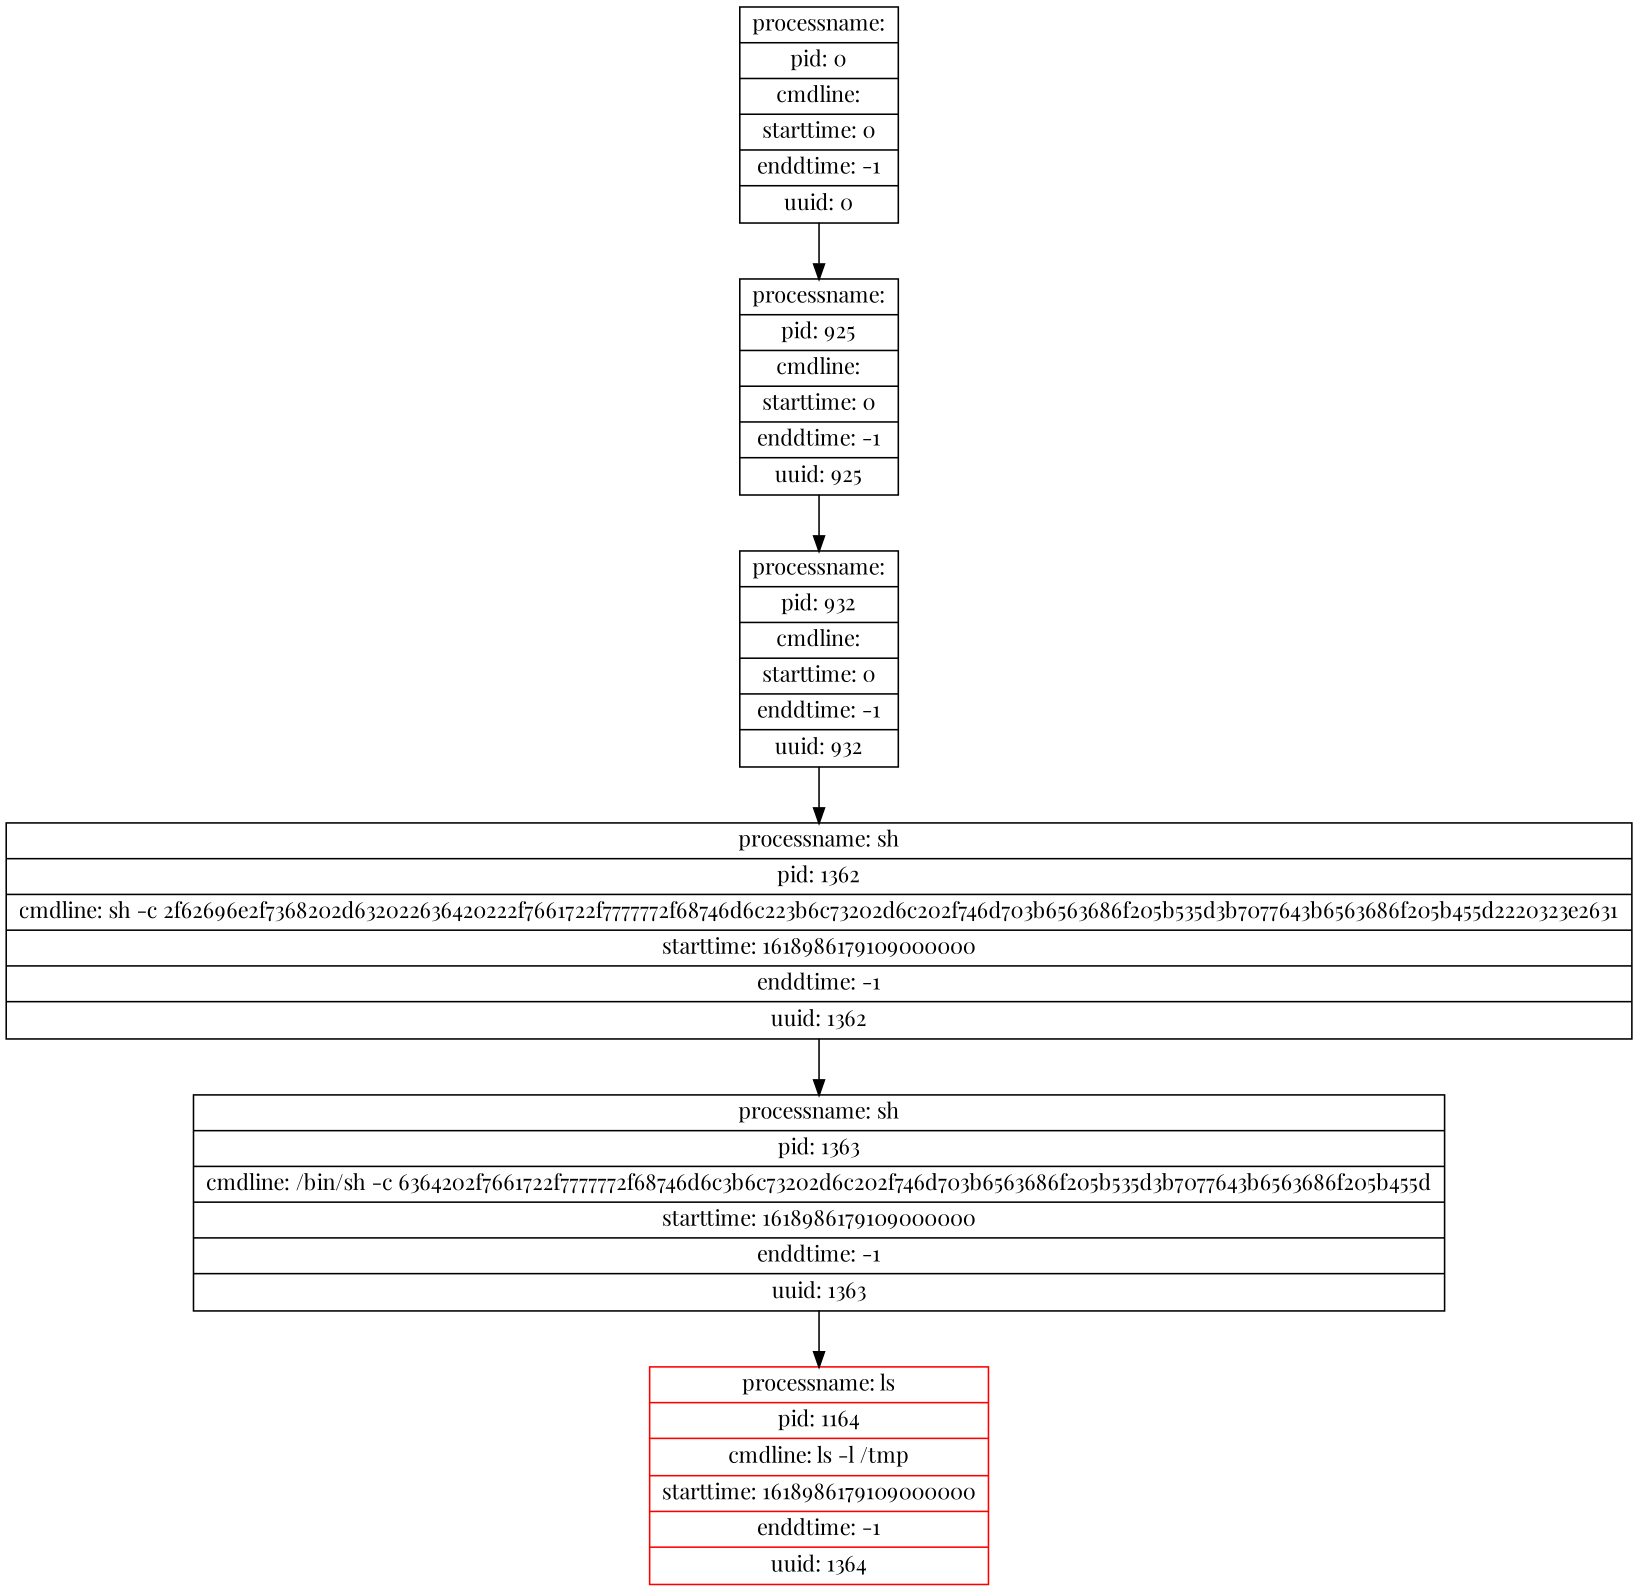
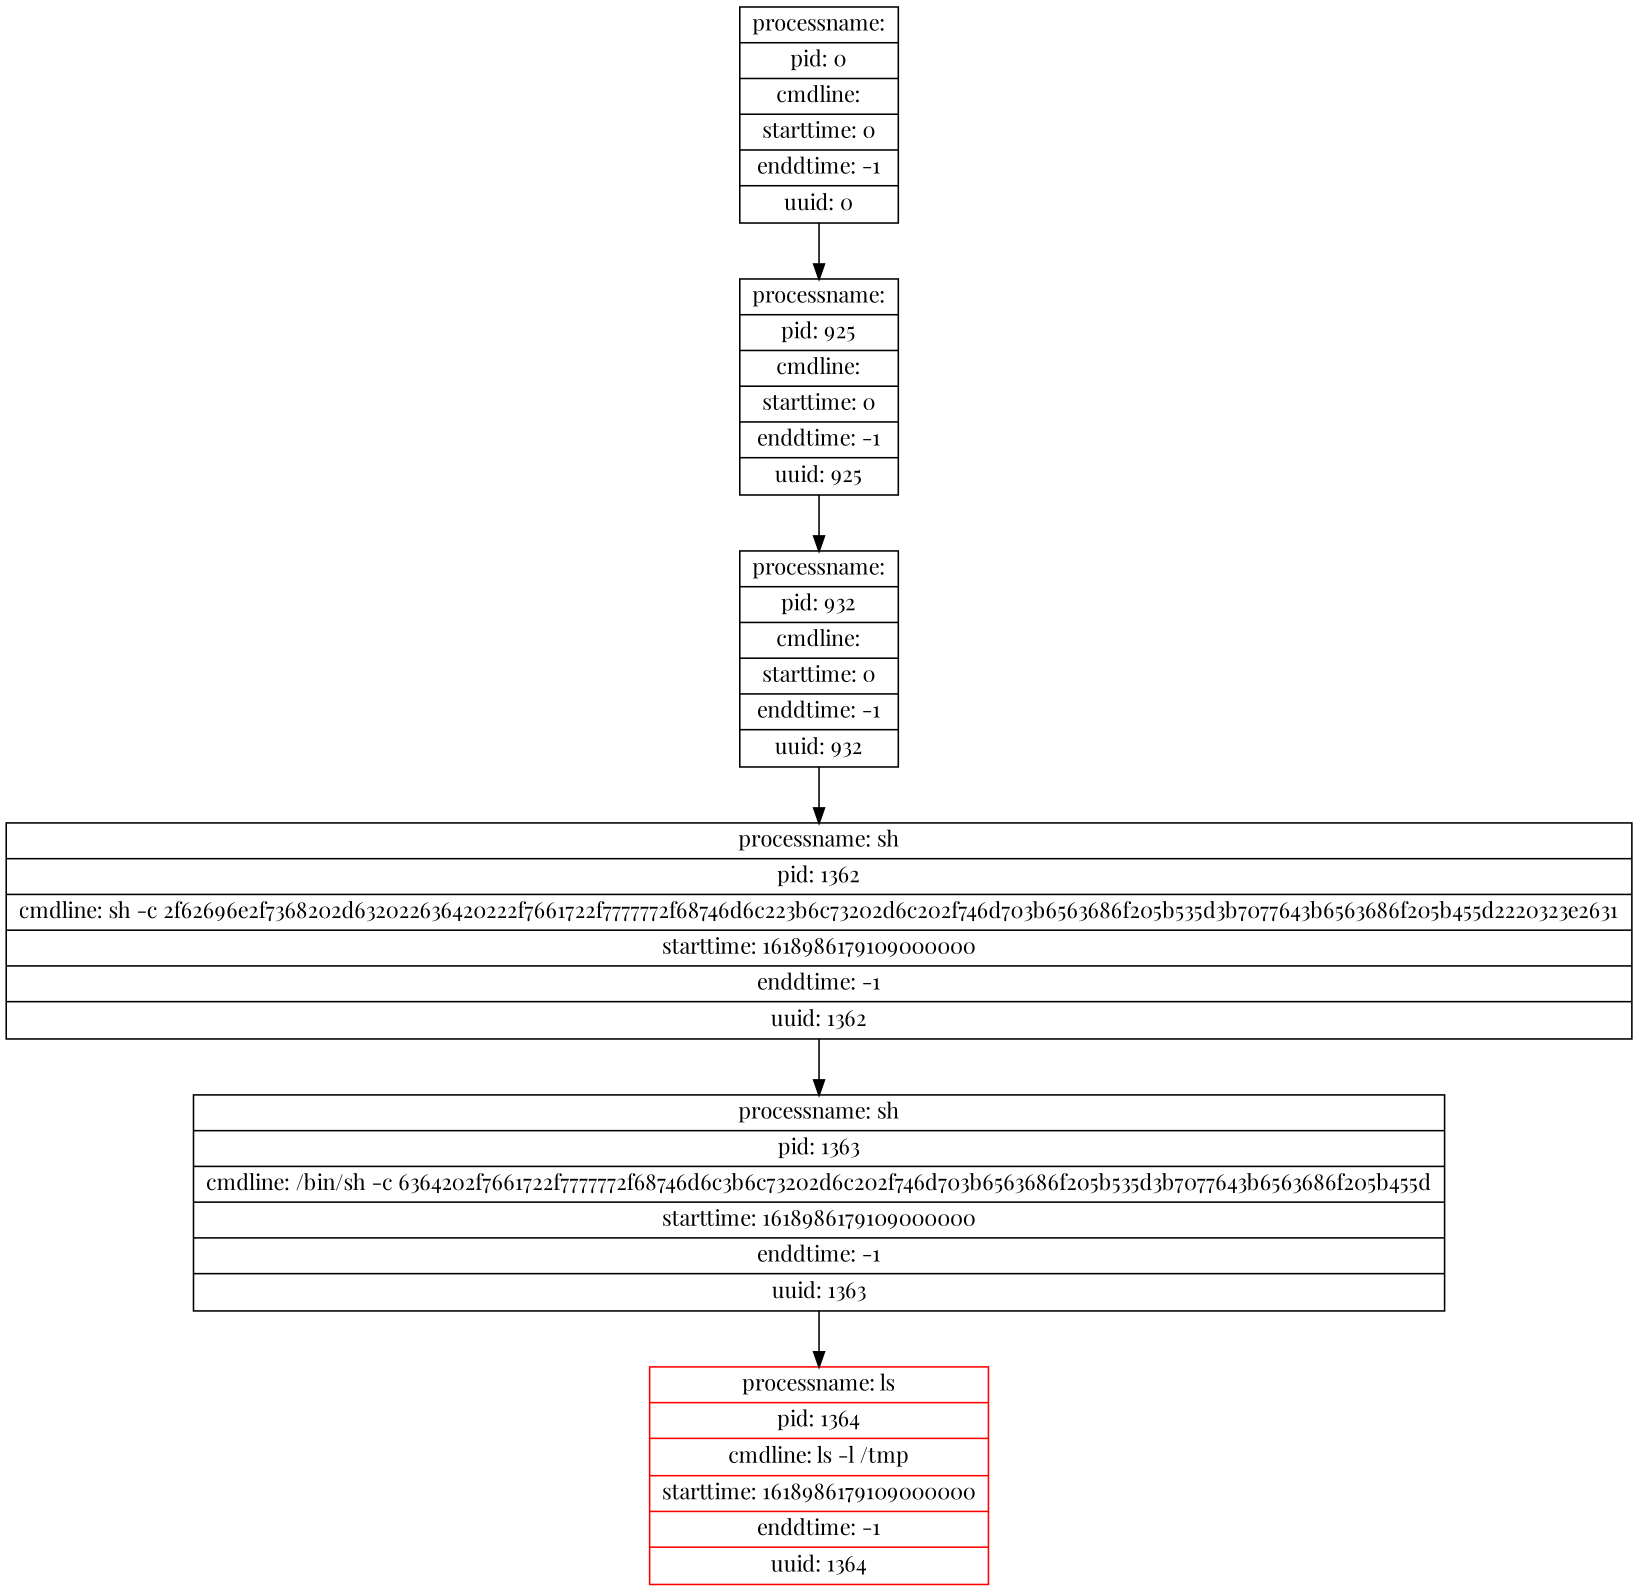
node "processname: ls": text "pid: 1164" -> "pid: 1364"
